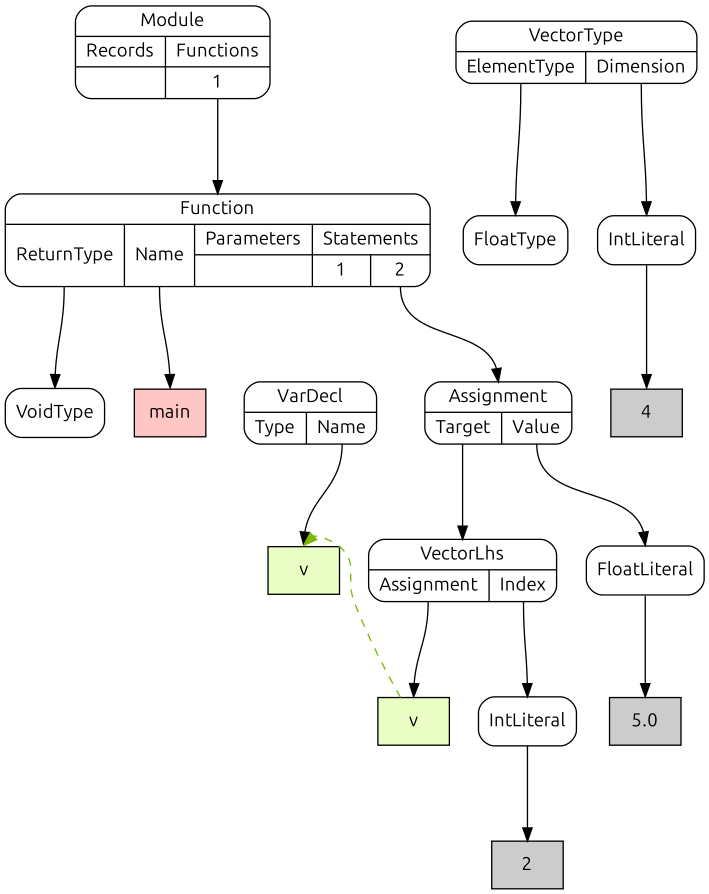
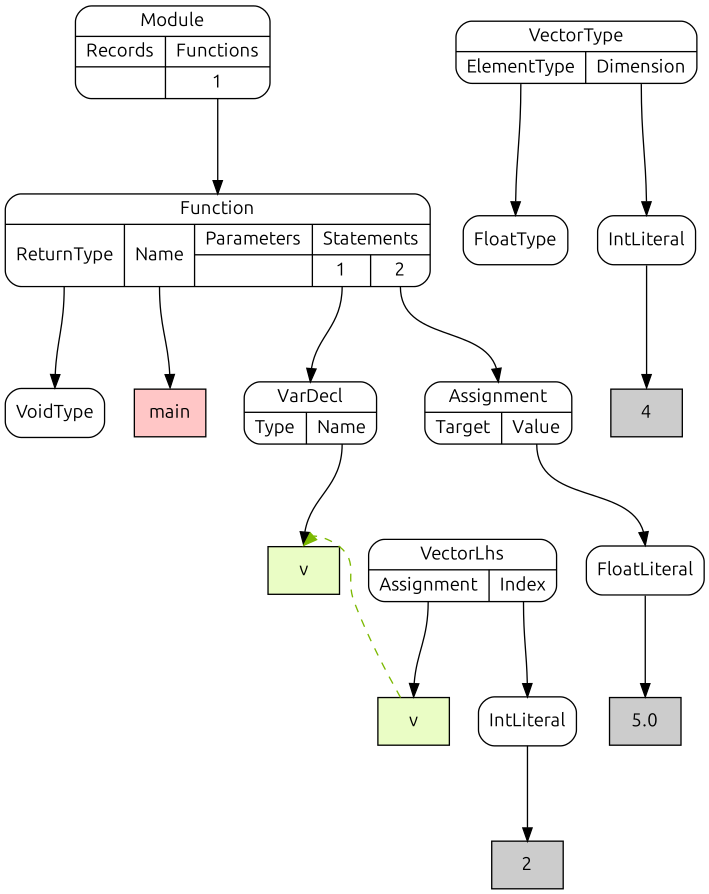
edge "Function" -> "VarDecl": added
edge "Assignment" -> "VectorLhs": removed
